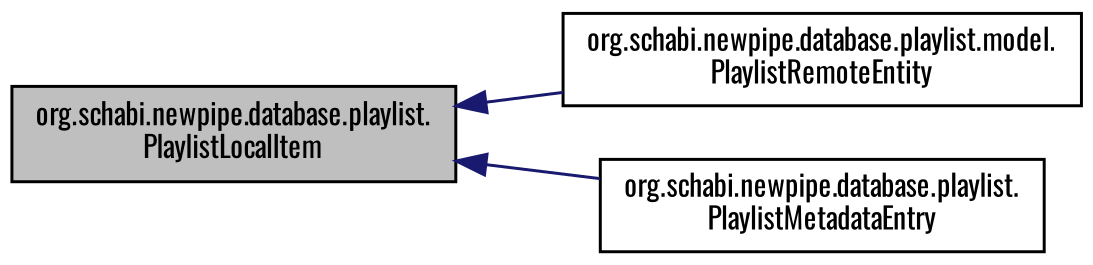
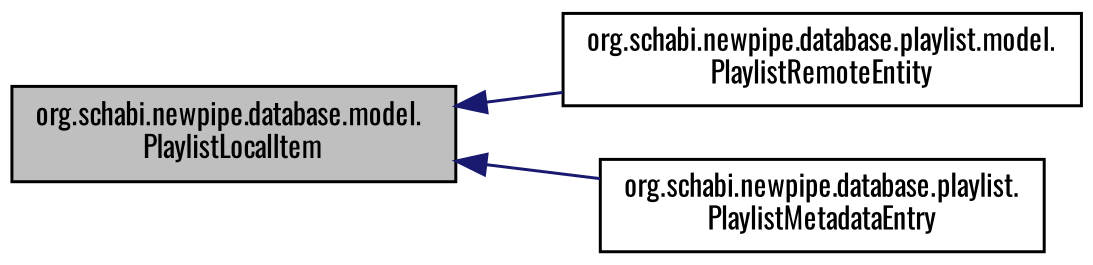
node "org.schabi.newpipe.database.playlist. PlaylistLocalItem": label "org.schabi.newpipe.database.playlist. PlaylistLocalItem" -> "org.schabi.newpipe.database.model. PlaylistLocalItem"
